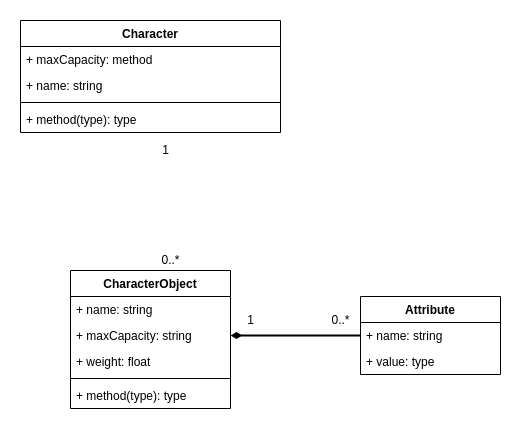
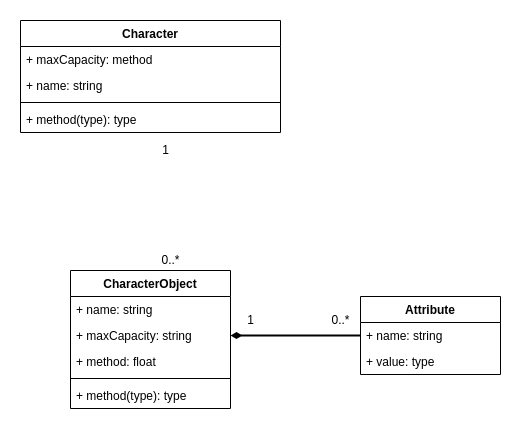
node "+ weight: float": label "+ weight: float" -> "+ method: float"
